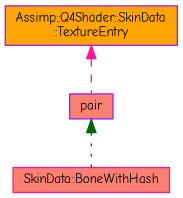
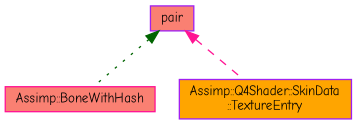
edge "pair" -> "Assimp::Q4Shader::SkinData ::TextureEntry": reversed
node "SkinData::BoneWithHash": label "SkinData::BoneWithHash" -> "Assimp::BoneWithHash"
